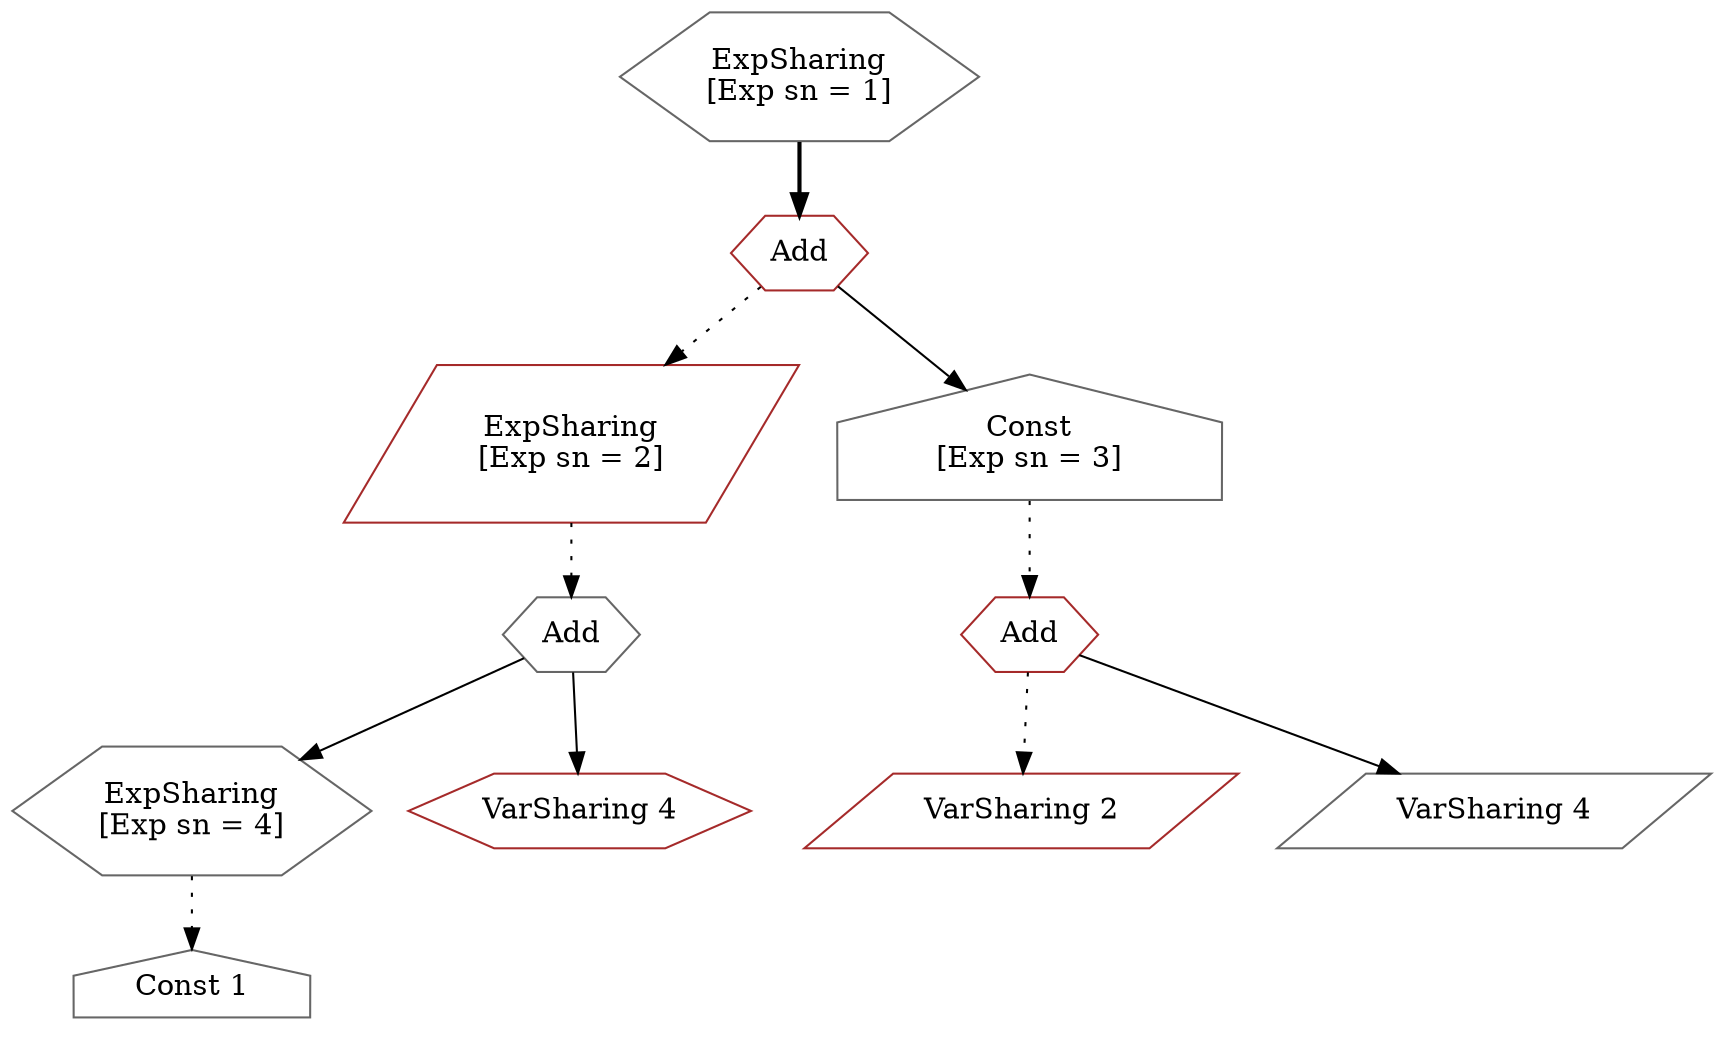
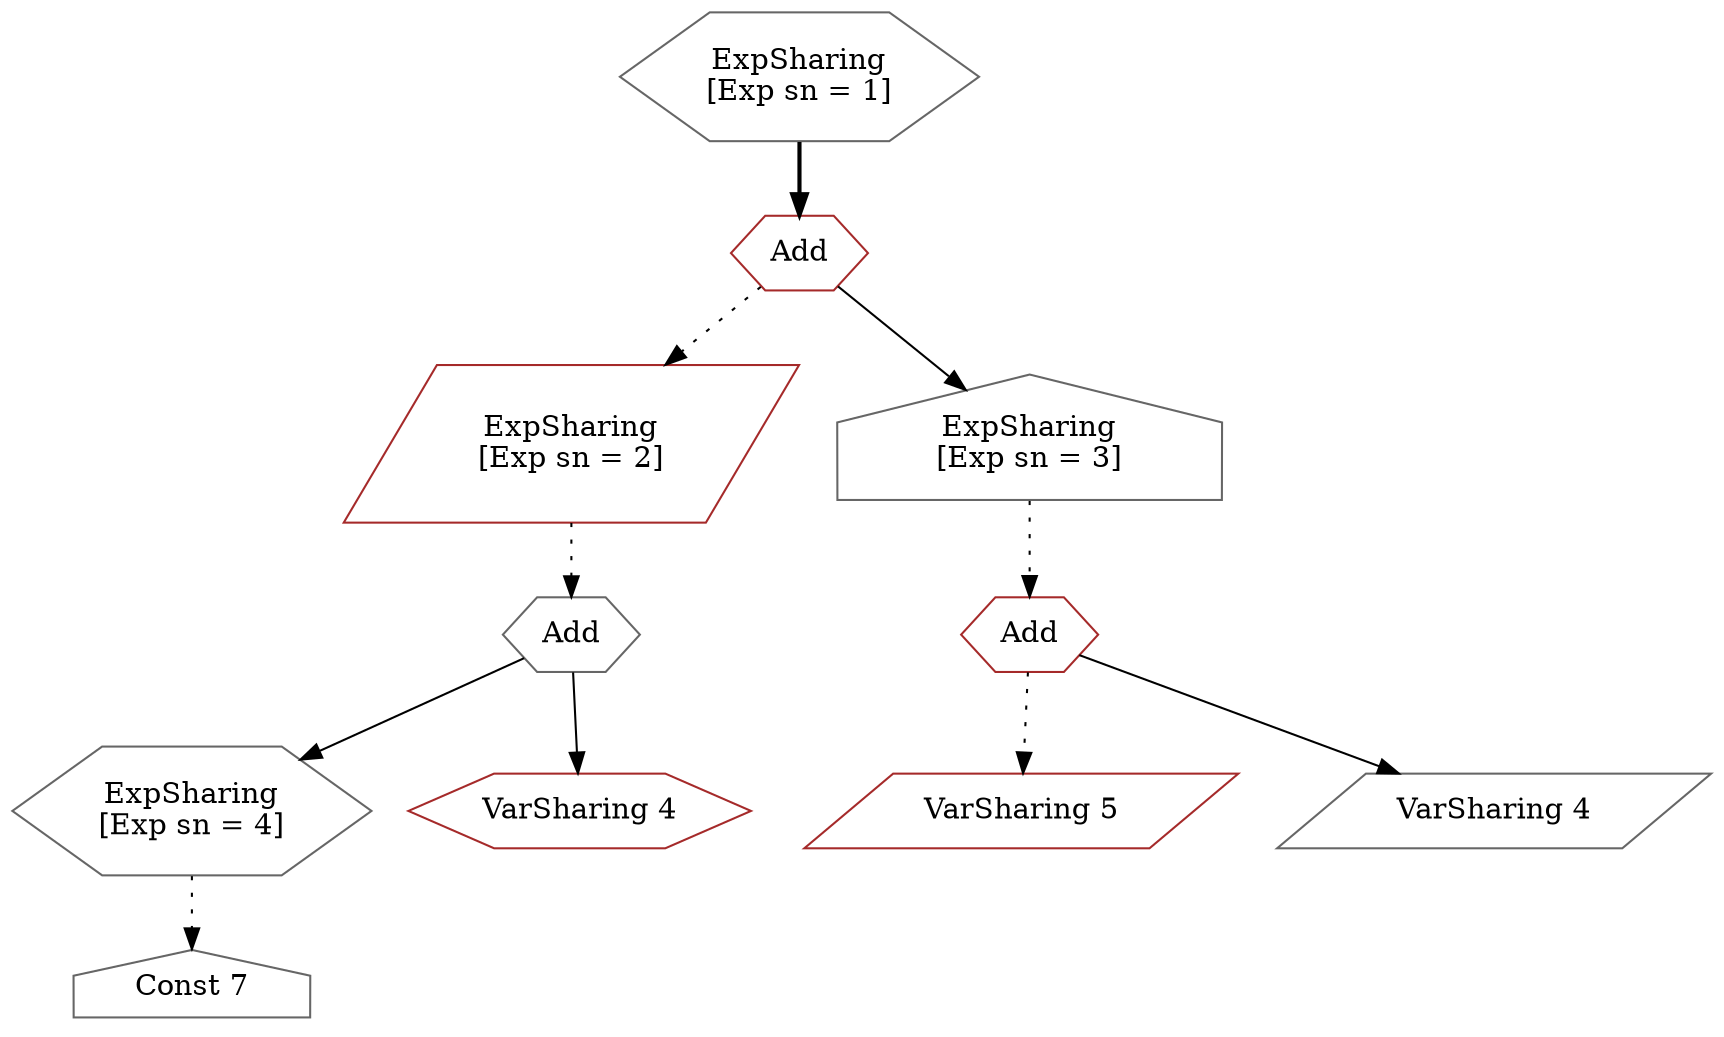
node "Const [Exp sn = 3]": label "Const [Exp sn = 3]" -> "ExpSharing [Exp sn = 3]"
node "VarSharing 2": label "VarSharing 2" -> "VarSharing 5"
node "Const 1": label "Const 1" -> "Const 7"
